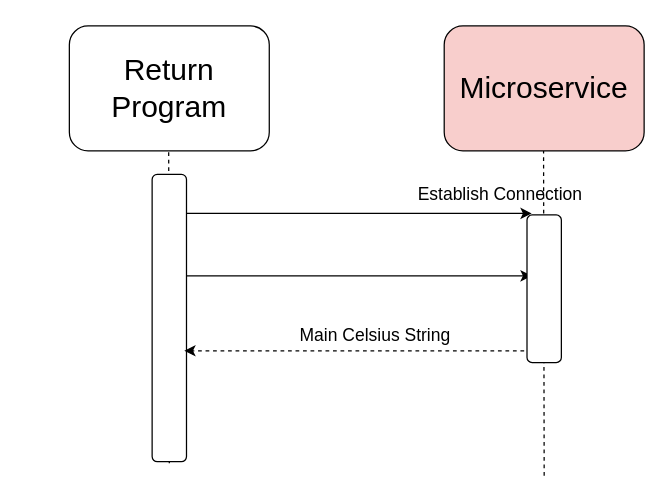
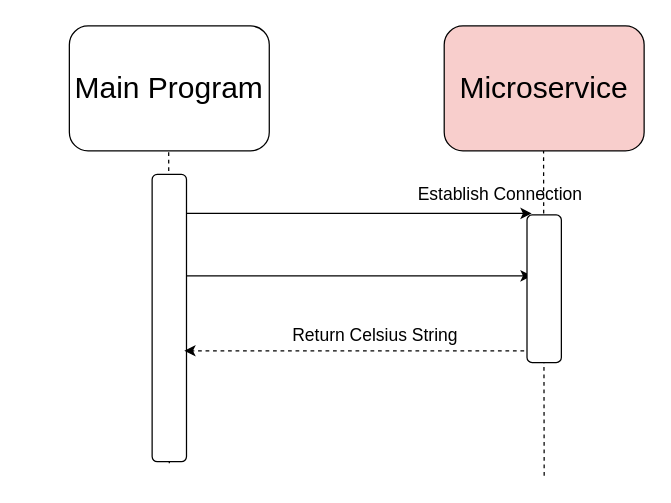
node "Return Program": label "Return Program" -> "Main Program"
node "Main Celsius String": label "Main Celsius String" -> "Return Celsius String"
